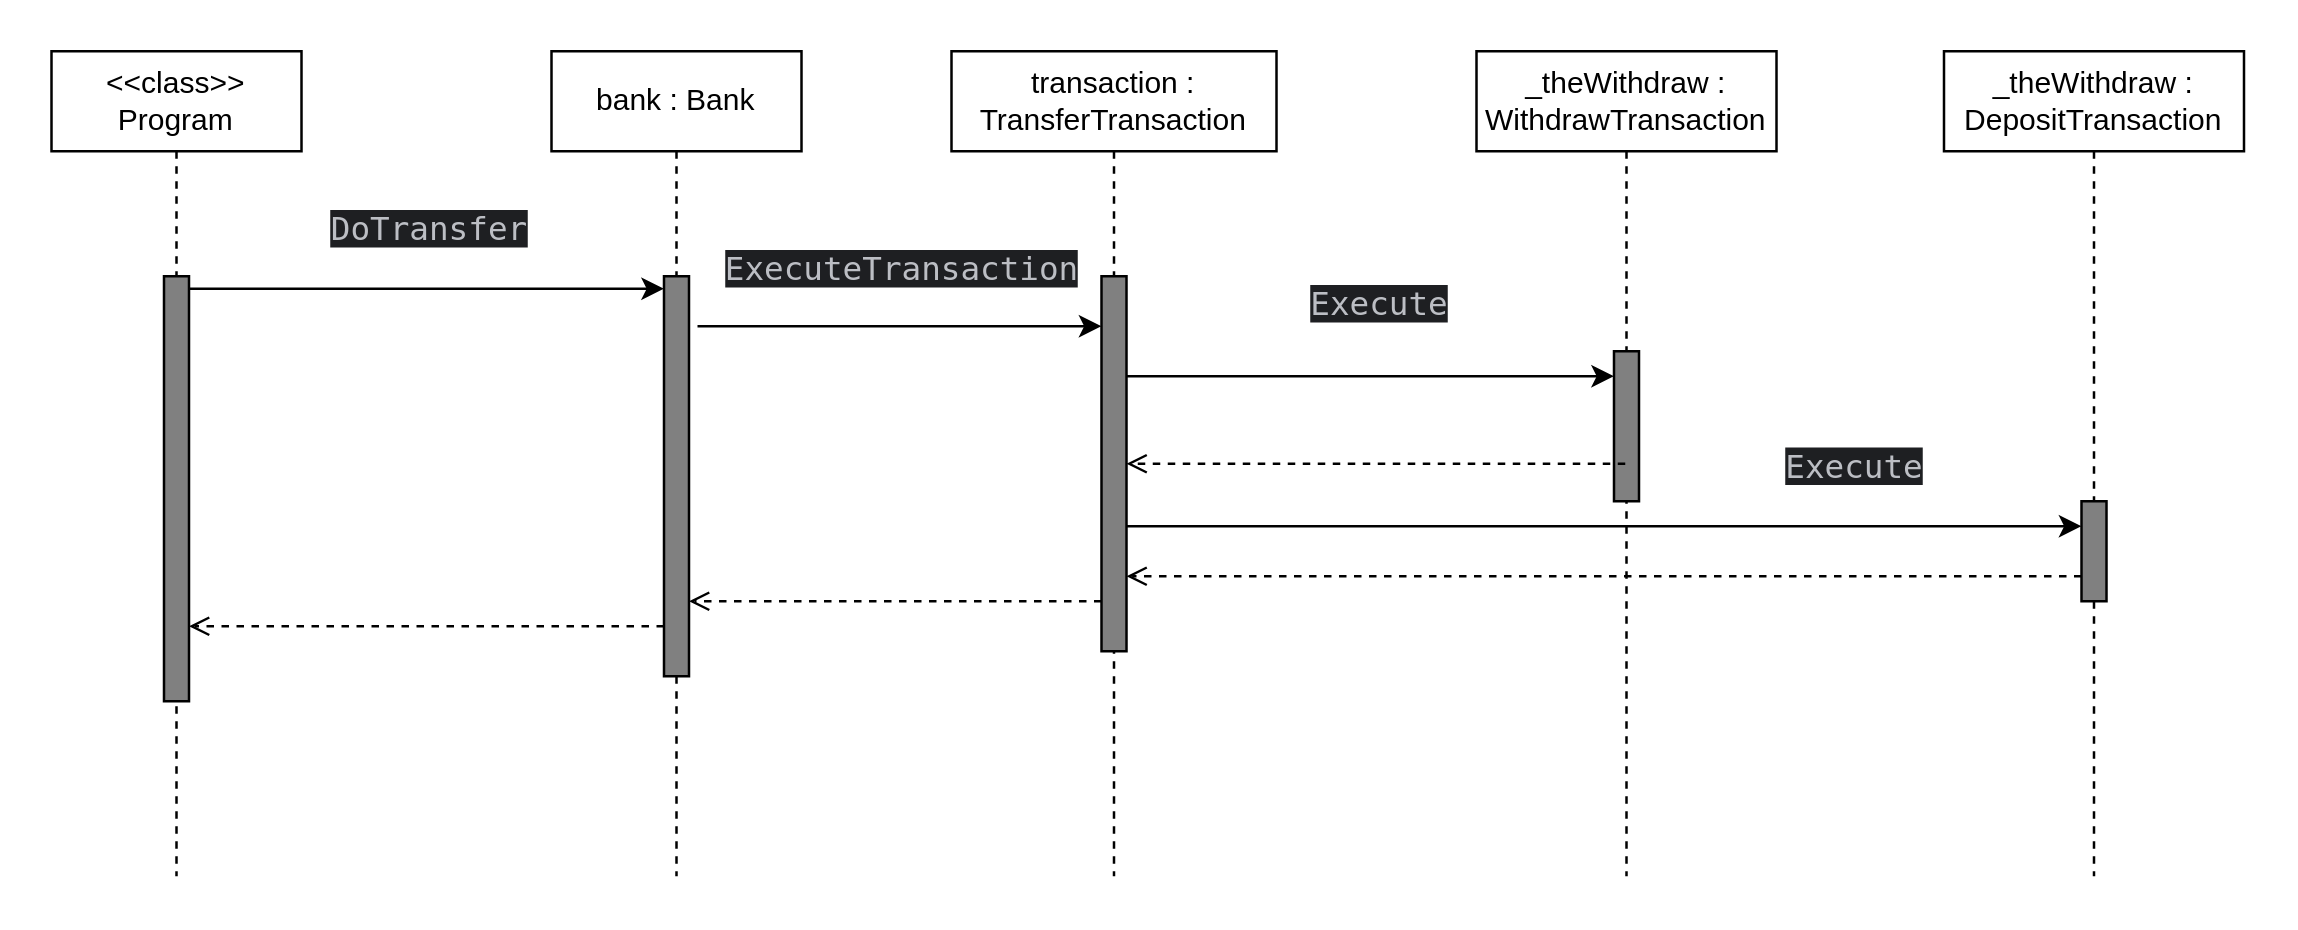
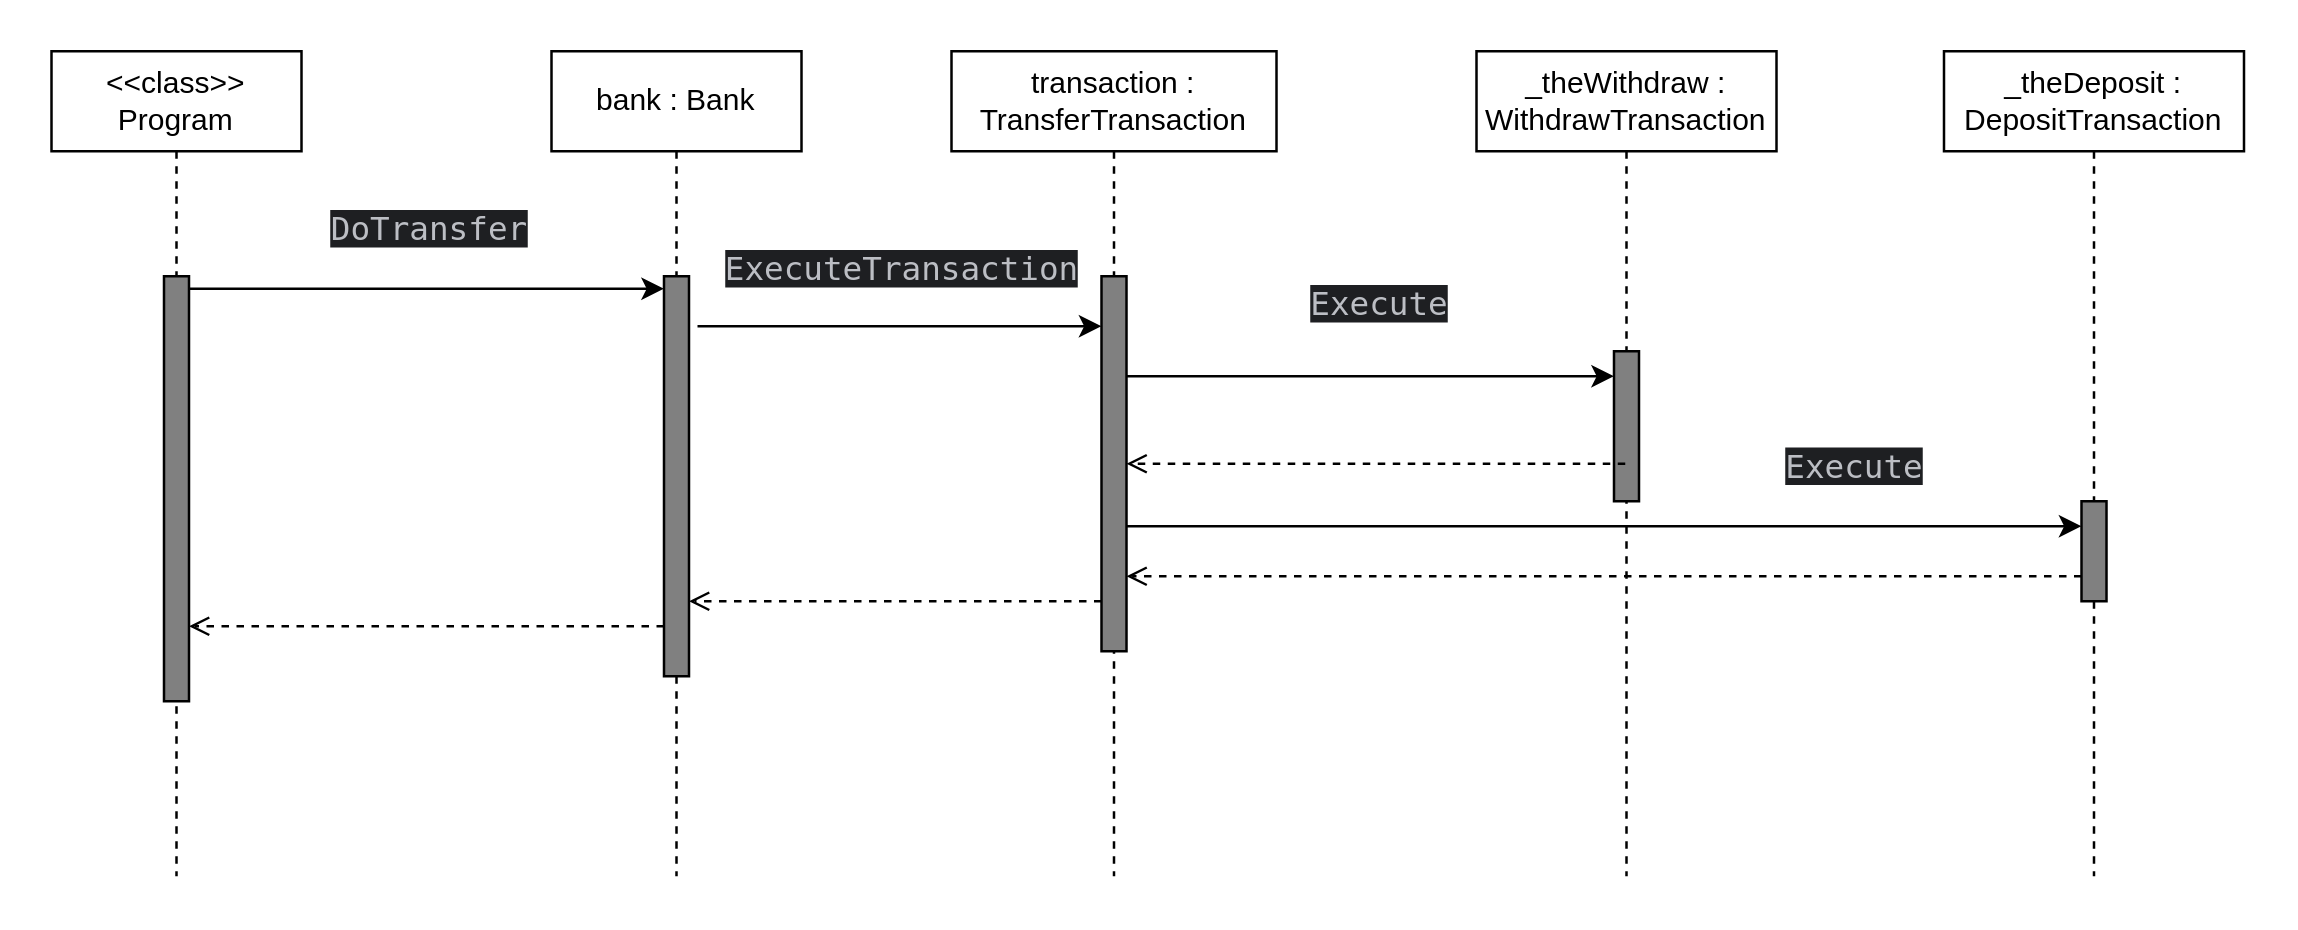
node "_theWithdraw : DepositTransaction": label "_theWithdraw : DepositTransaction" -> "_theDeposit : DepositTransaction"
